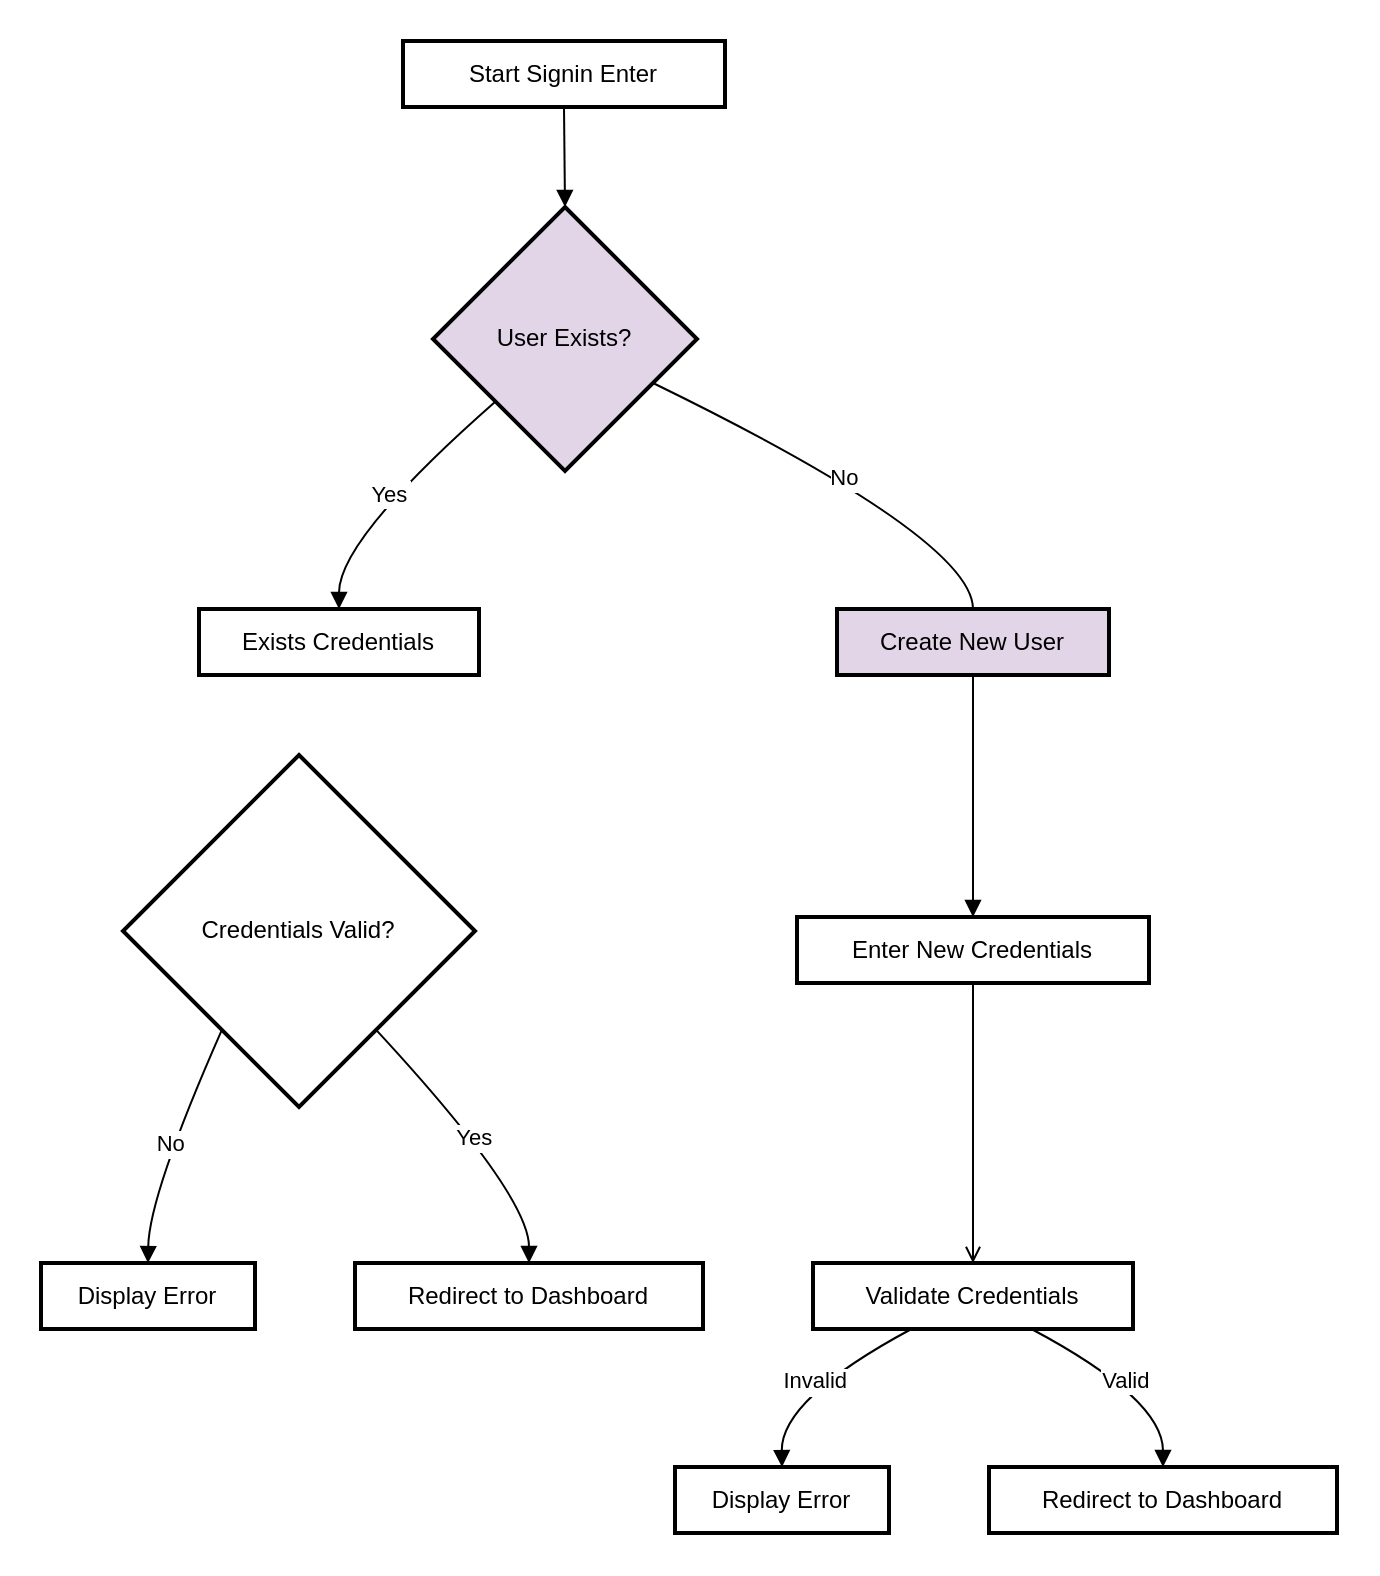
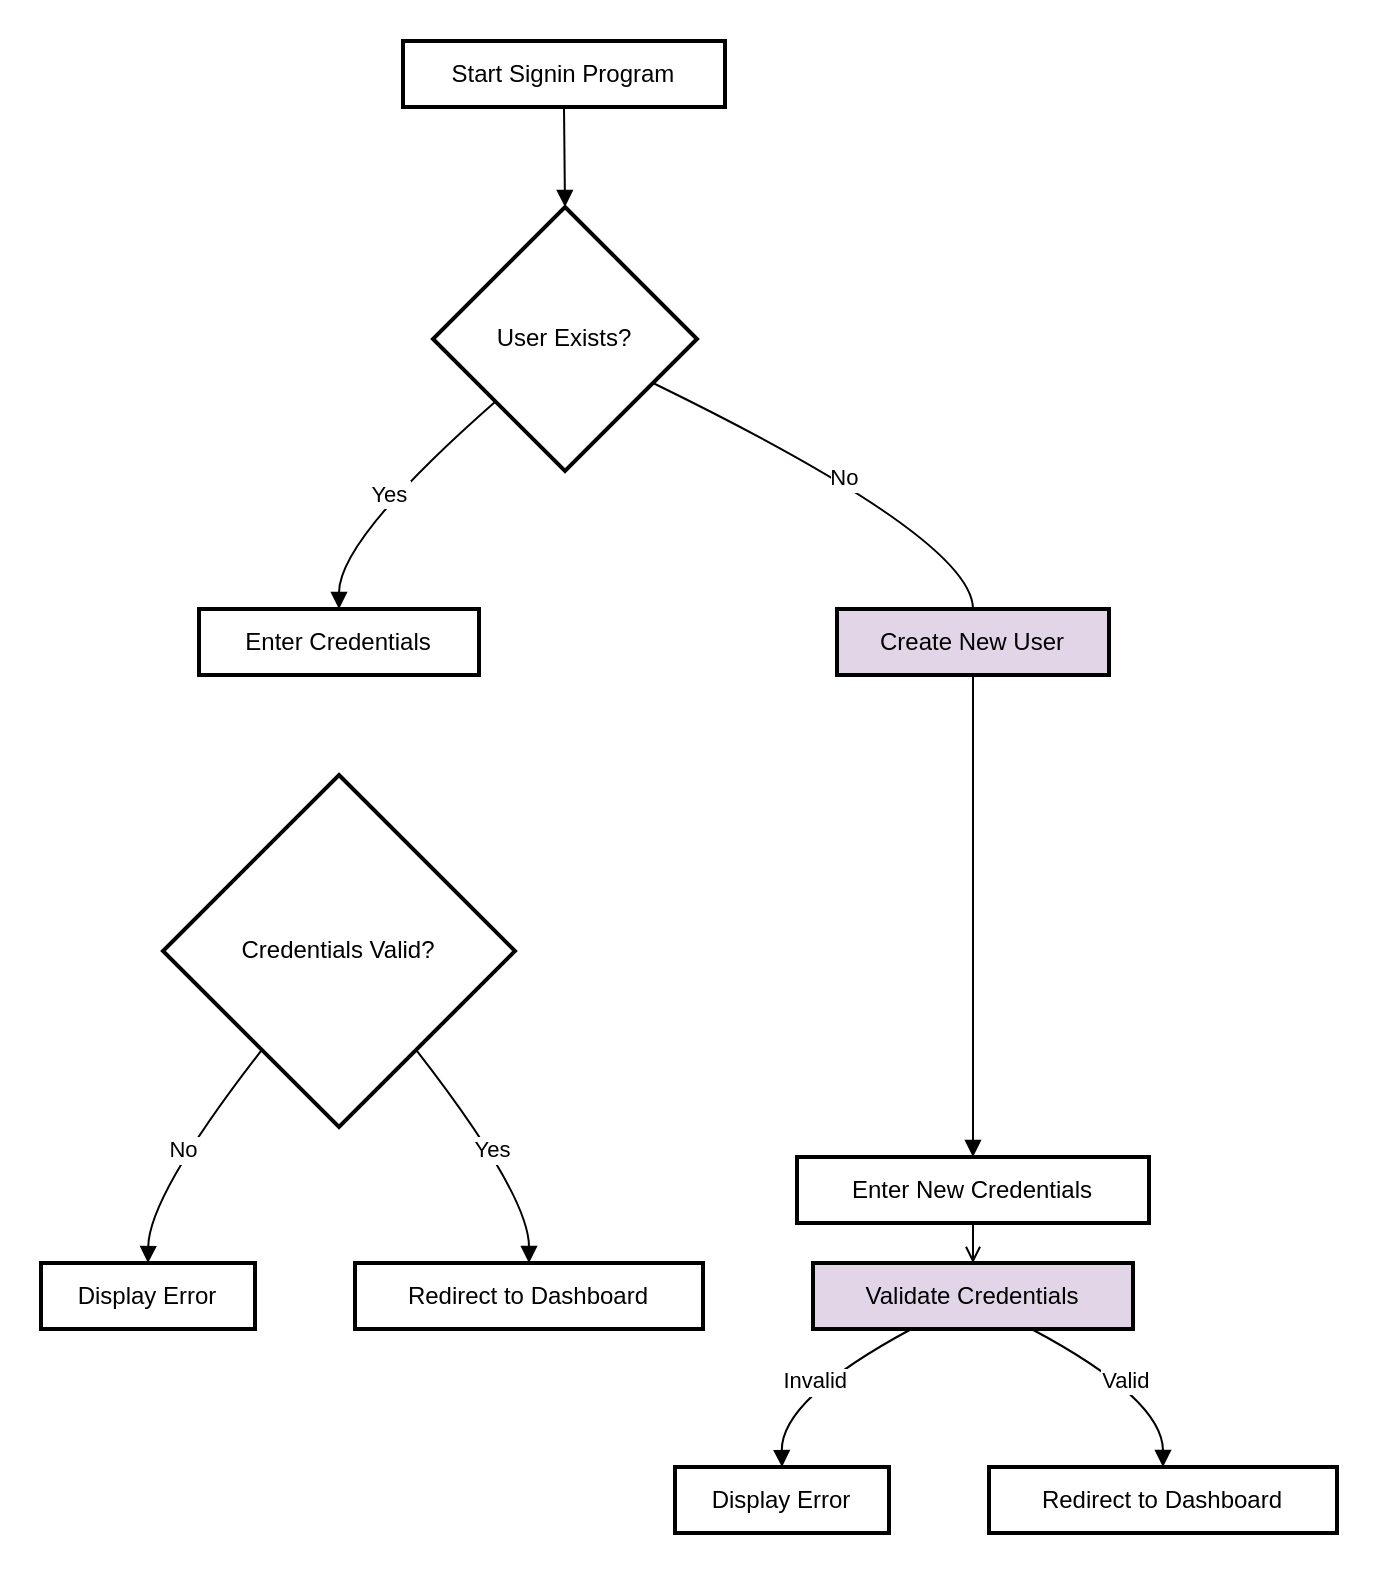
node "Start Signin Enter": label "Start Signin Enter" -> "Start Signin Program"
node "User Exists?": fillcolor #e1d5e7 -> #ffffff
node "Exists Credentials": label "Exists Credentials" -> "Enter Credentials"
node "Credentials Valid?": moved (299, 931) -> (339, 951)
node "Enter New Credentials": moved (973, 950) -> (973, 1190)
node "Validate Credentials": fillcolor #ffffff -> #e1d5e7
